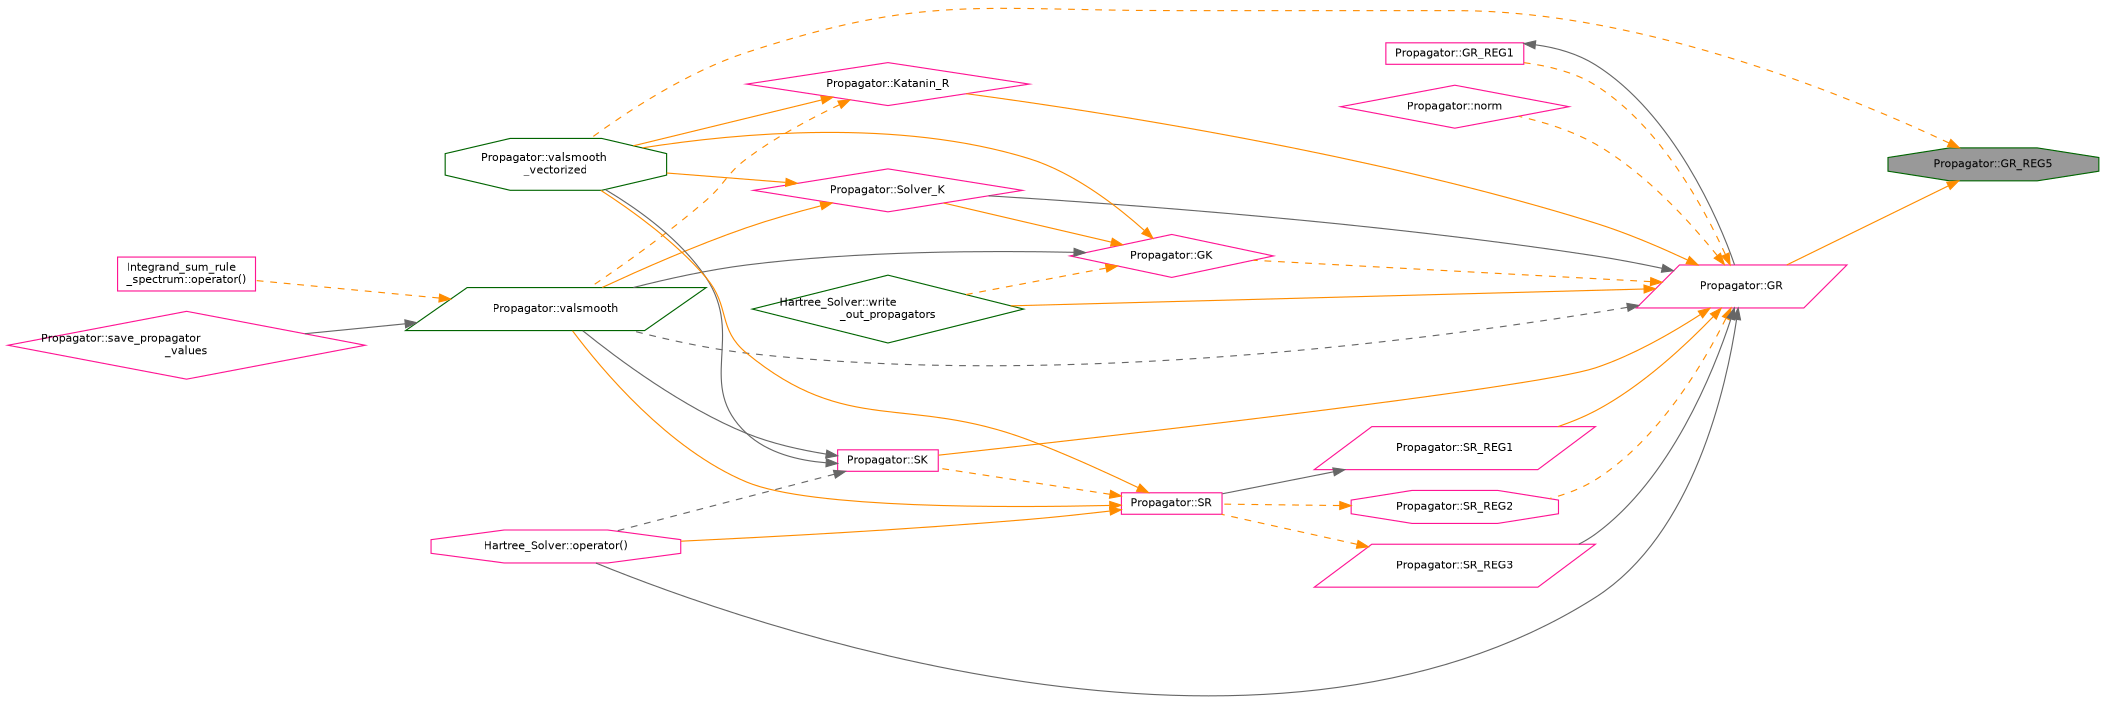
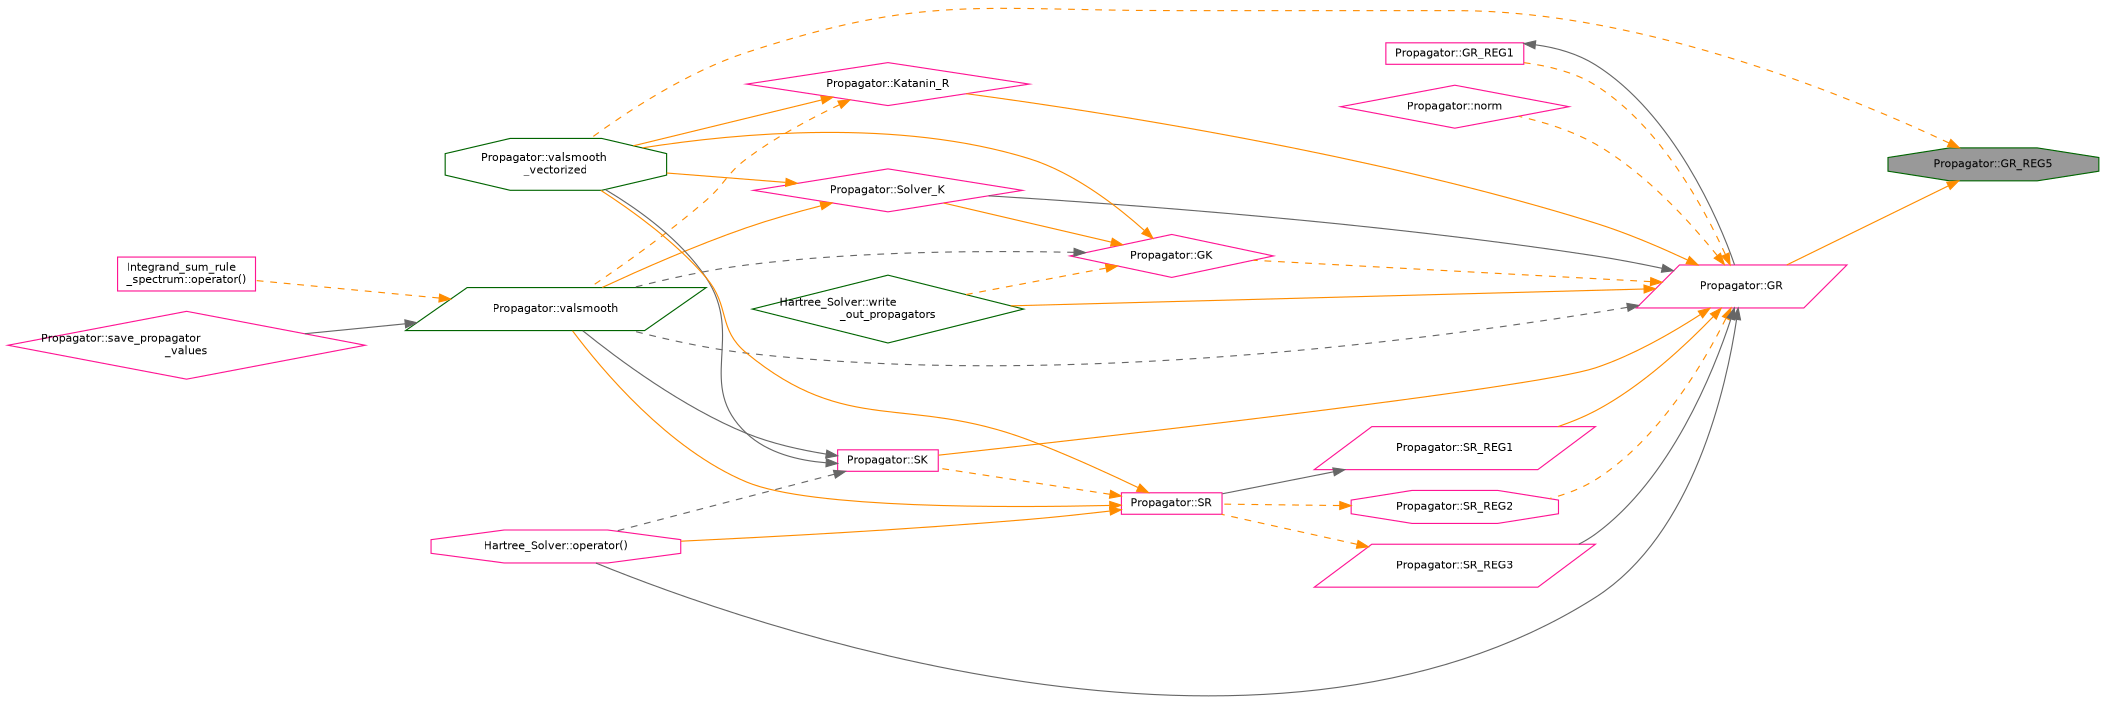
edge "Propagator::valsmooth" -> "Propagator::GK": style solid -> dashed
